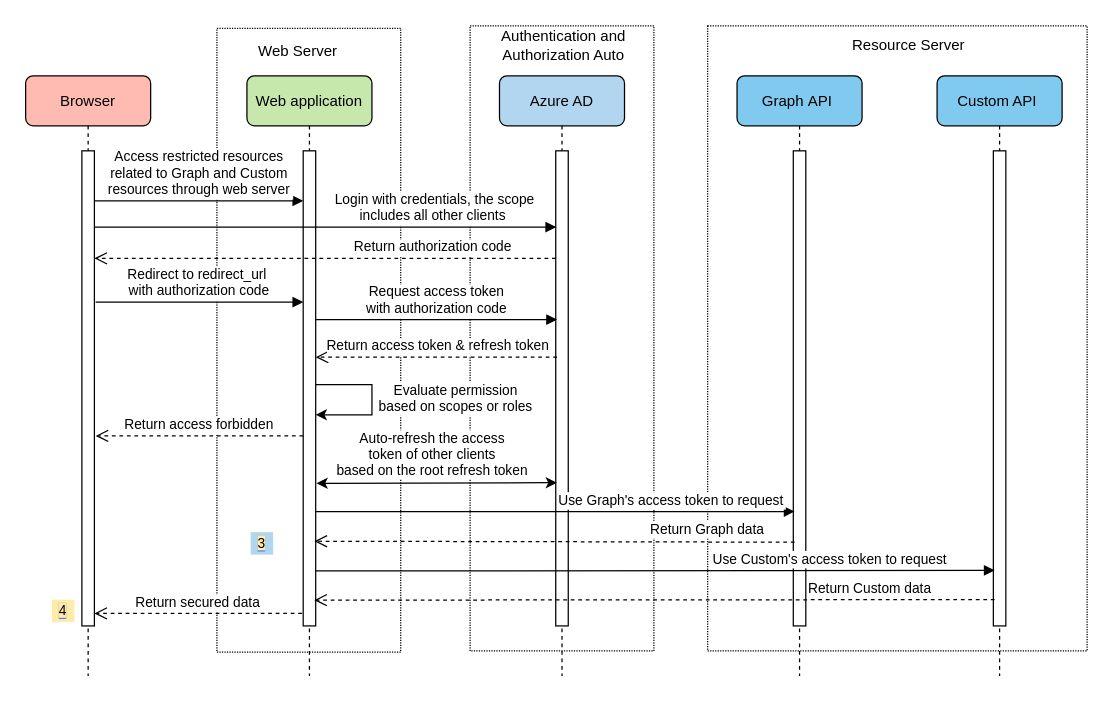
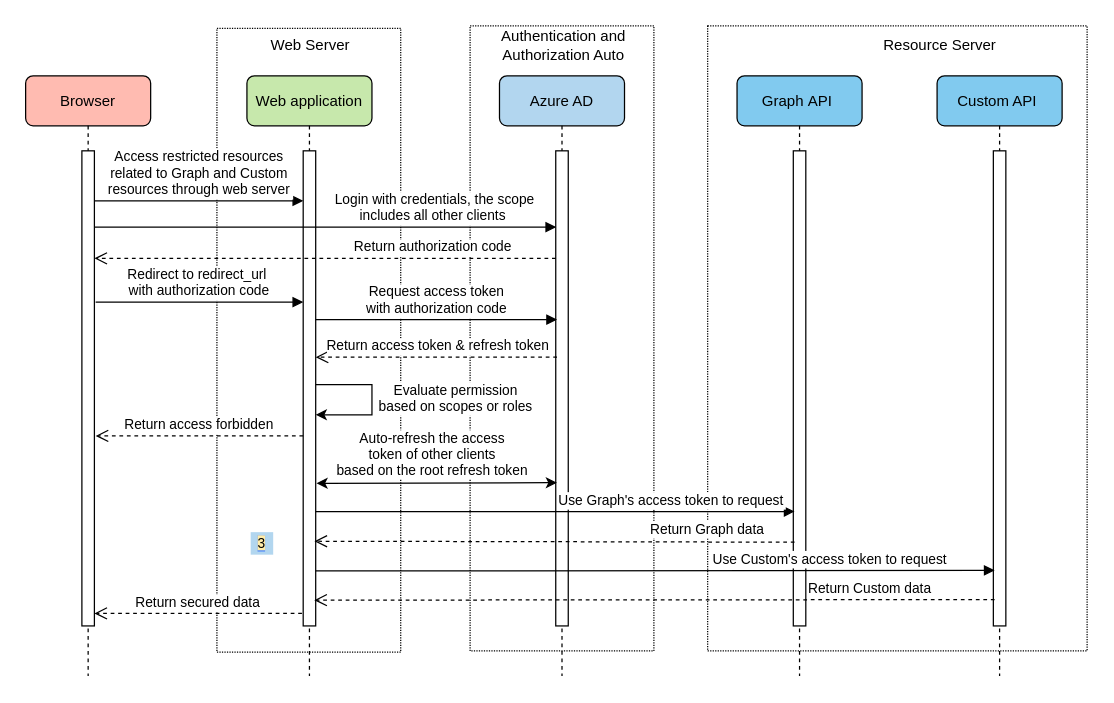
node "Resource Server": moved (909, 46) -> (940, 46)
node "Web Server": moved (298, 52) -> (311, 46)
node "4": removed
